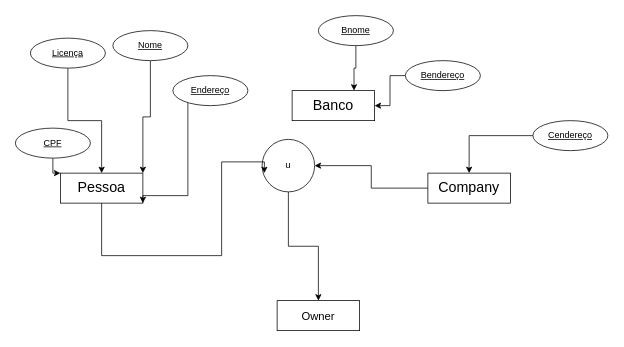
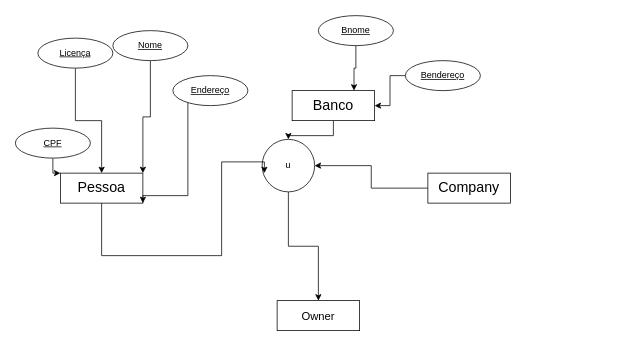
node "Licença": moved (68, 53) -> (75, 53)
edge "Banco" -> "u": added
edge "Cendereço" -> "Company": removed
node "Cendereço": removed
